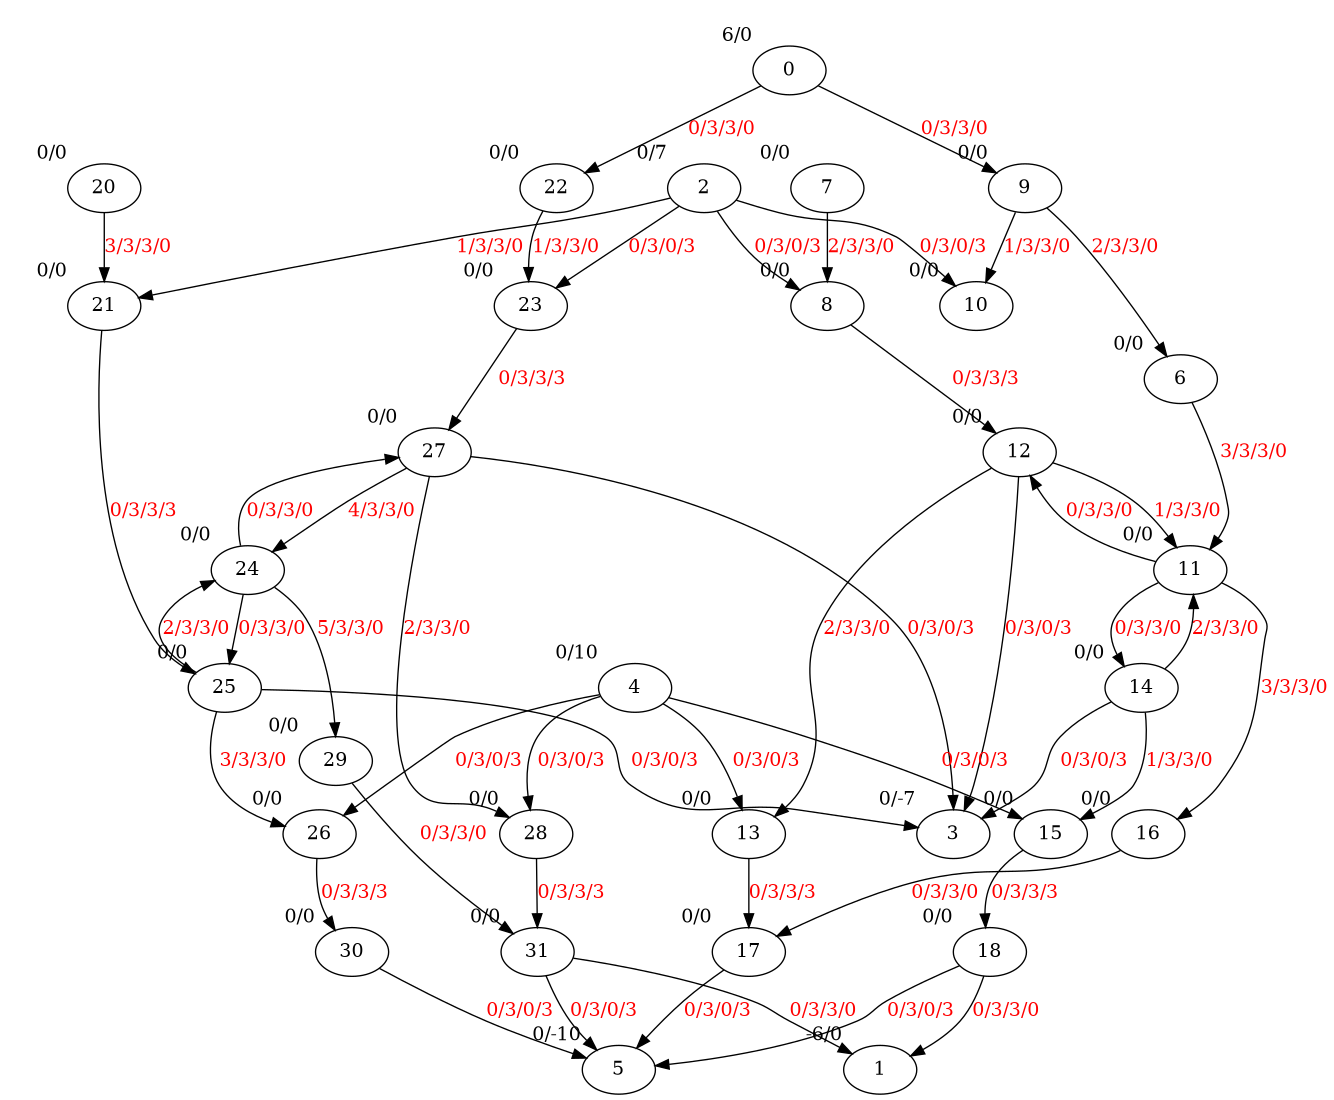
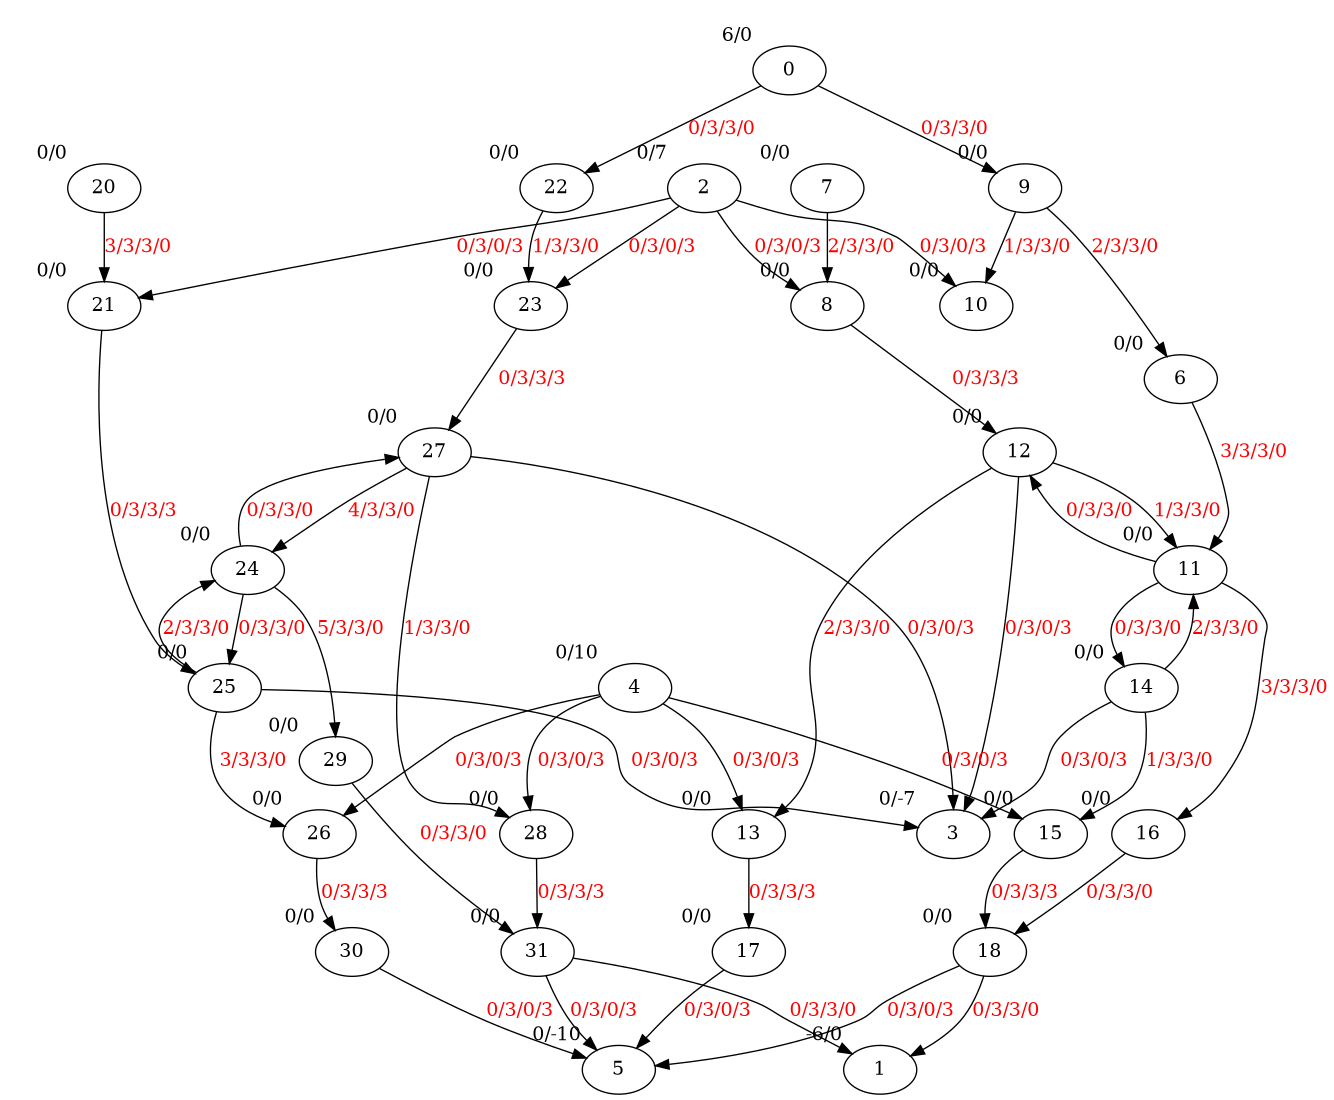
edge "2 0/7" -> "21 0/0": label "1/3/3/0" -> "0/3/0/3"
edge "27 0/0" -> "28 0/0": label "2/3/3/0" -> "1/3/3/0"
edge "16 0/0" -> "17 0/0": now "16 0/0" -> "18 0/0"
